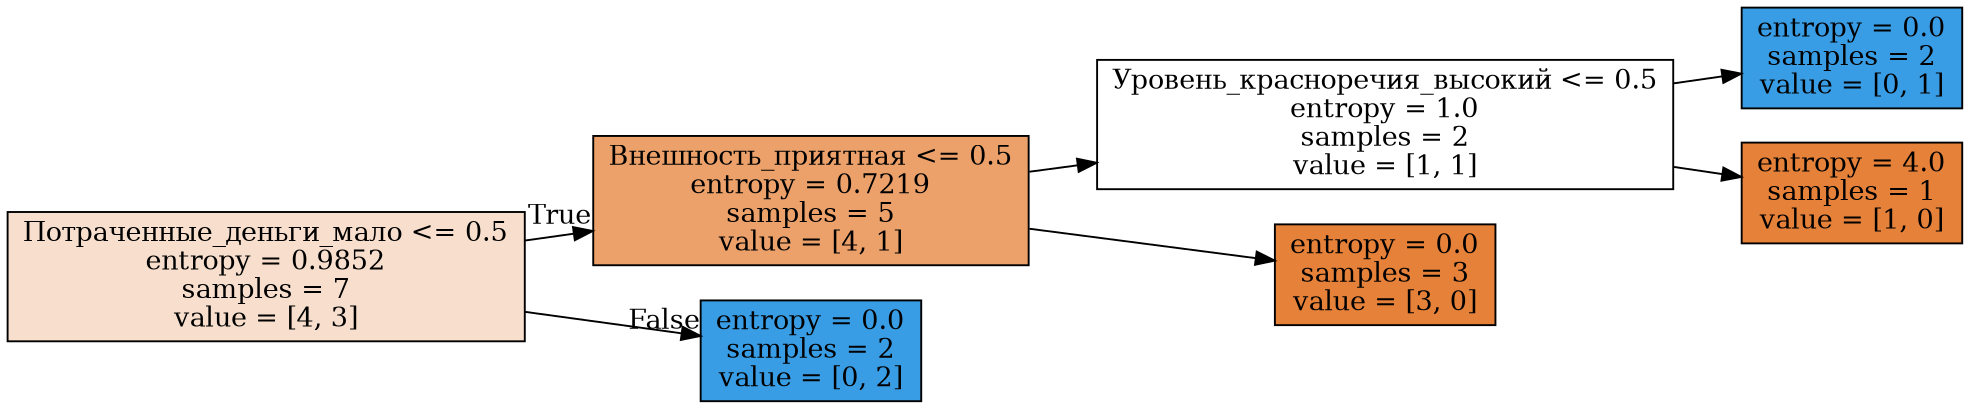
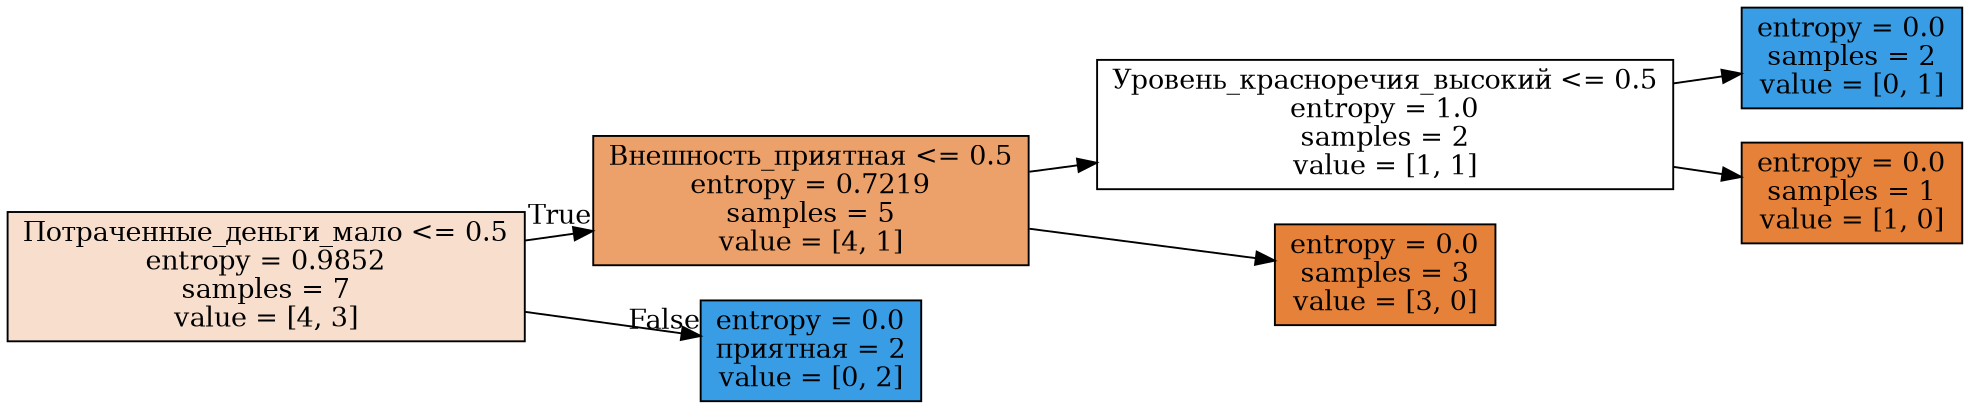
node "entropy = 4.0 samples = 1 value = [1, 0]": label "entropy = 4.0 samples = 1 value = [1, 0]" -> "entropy = 0.0 samples = 1 value = [1, 0]"
node "entropy = 0.0 samples = 2 value = [0, 2]": label "entropy = 0.0 samples = 2 value = [0, 2]" -> "entropy = 0.0 приятная = 2 value = [0, 2]"
